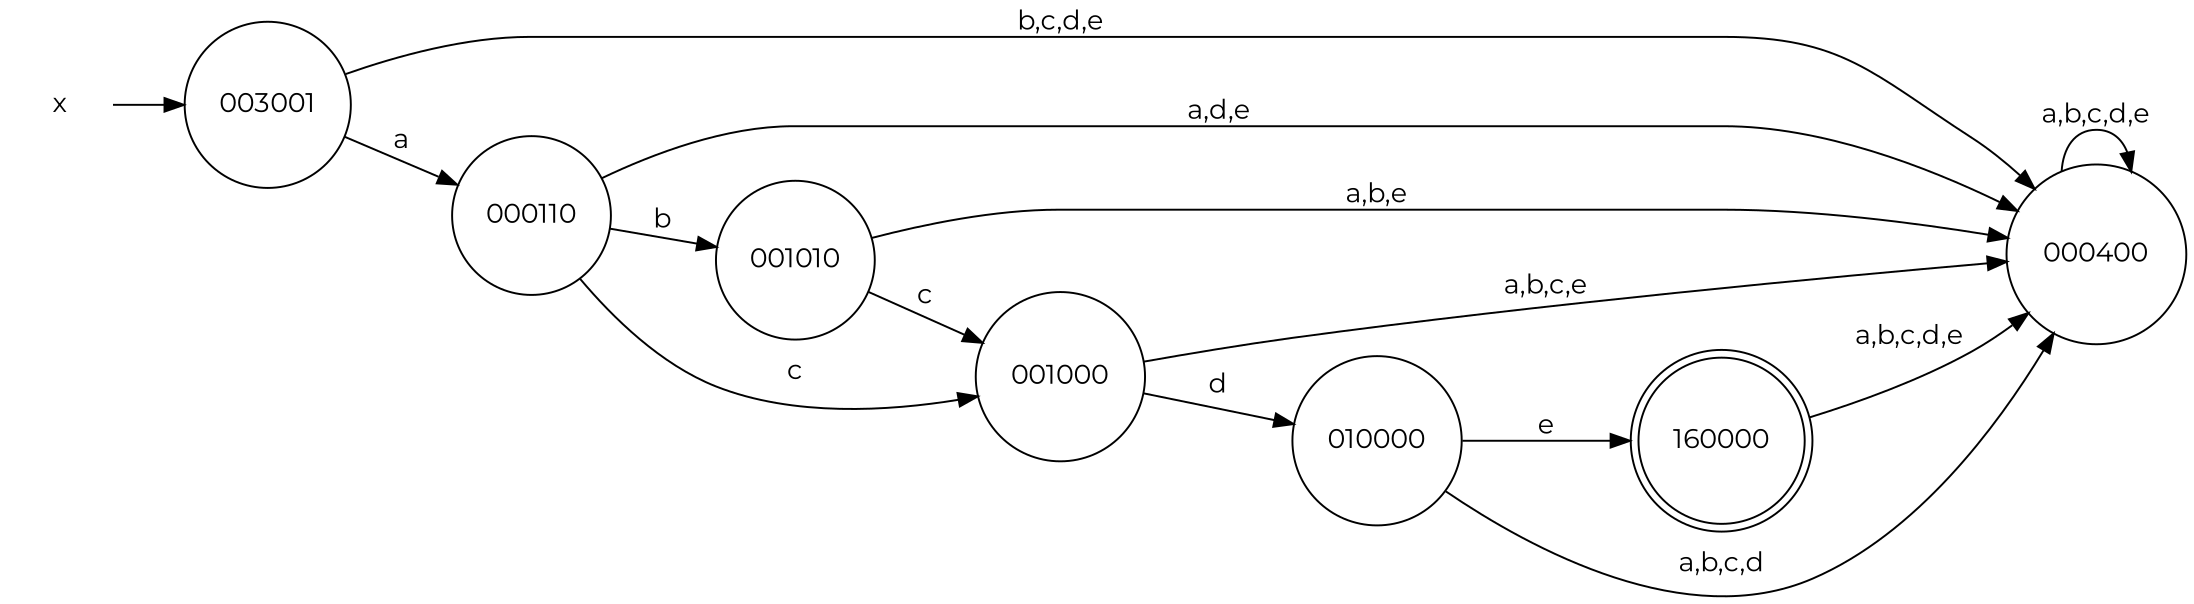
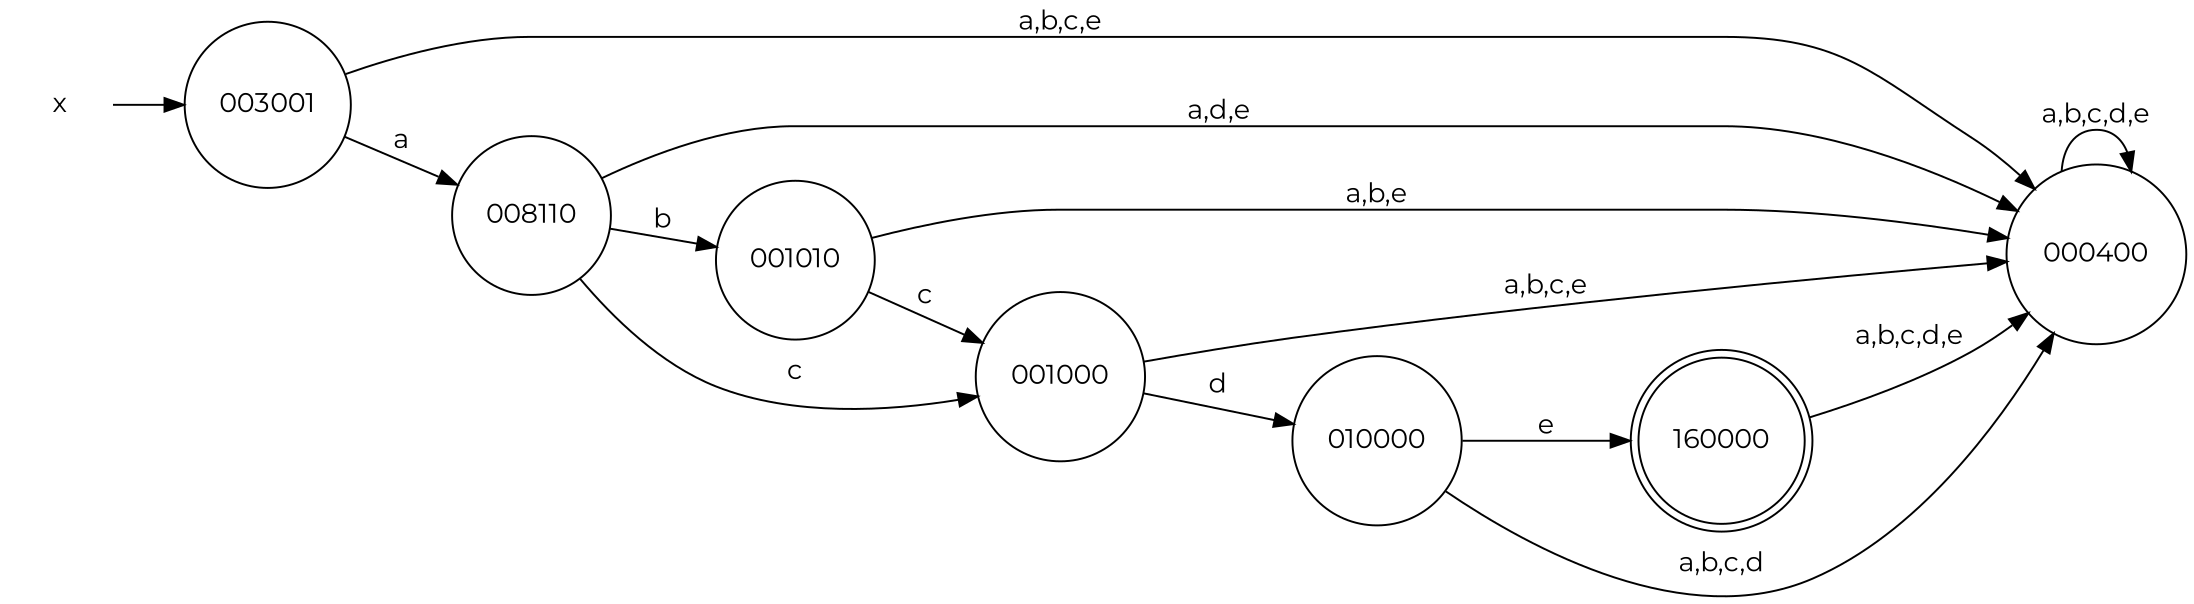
edge "003001" -> "000400": label " b,c,d,e " -> " a,b,c,e "
node "000110": label "000110" -> "008110"
